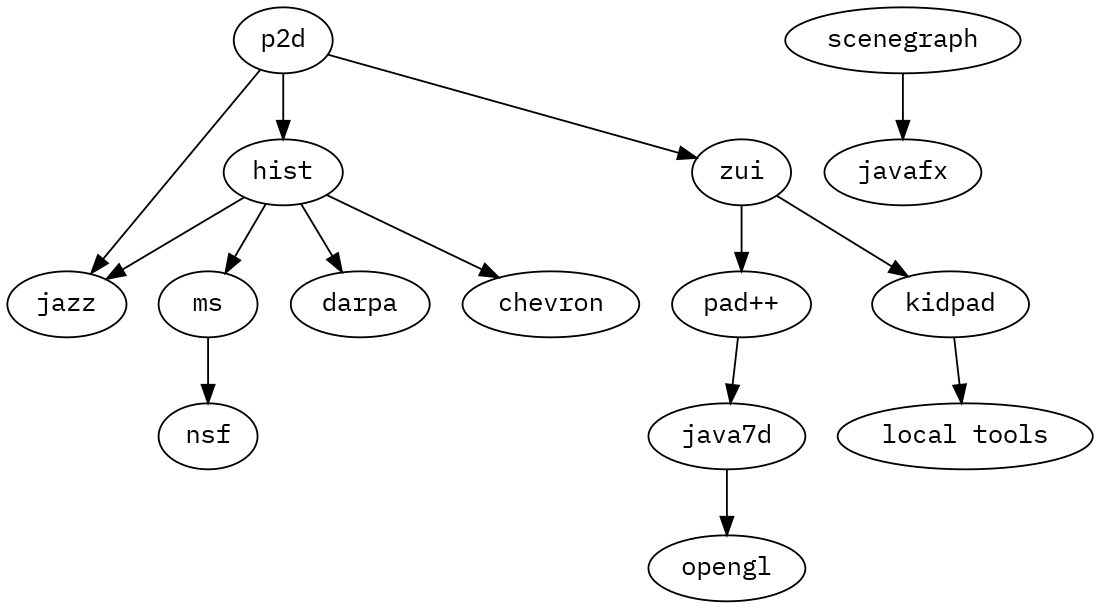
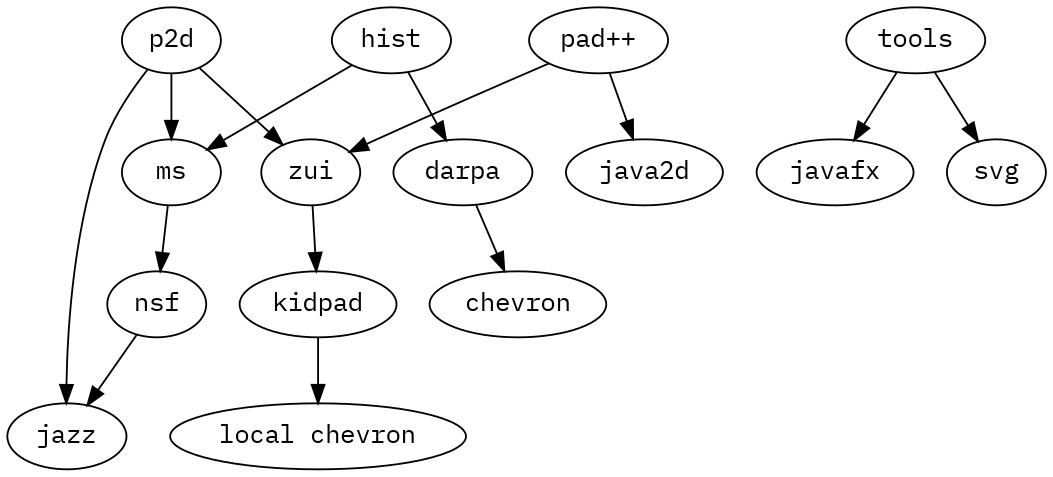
node "scenegraph": label "scenegraph" -> "tools"
edge "p2d" -> "hist": now "p2d" -> "ms"
node "svg": added
edge "zui" -> "pad++": reversed
edge "hist" -> "chevron": now "darpa" -> "chevron"
edge "hist" -> "jazz": now "nsf" -> "jazz"
node "java7d": label "java7d" -> "java2d"
node "local tools": label "local tools" -> "local chevron"
node "opengl": removed
